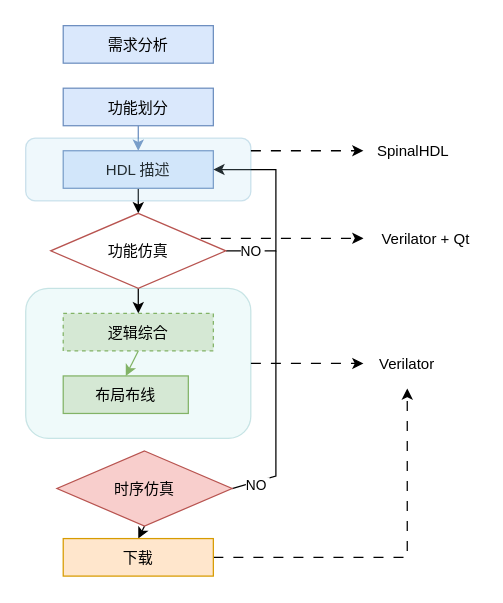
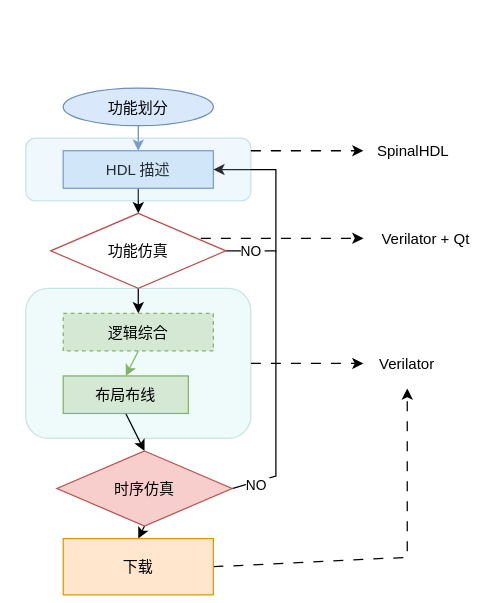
node "需求分析": removed
node "功能划分": shape rectangle -> ellipse
edge "布局布线" -> "时序仿真": added
node "下载": size 150x38 -> 150x56
